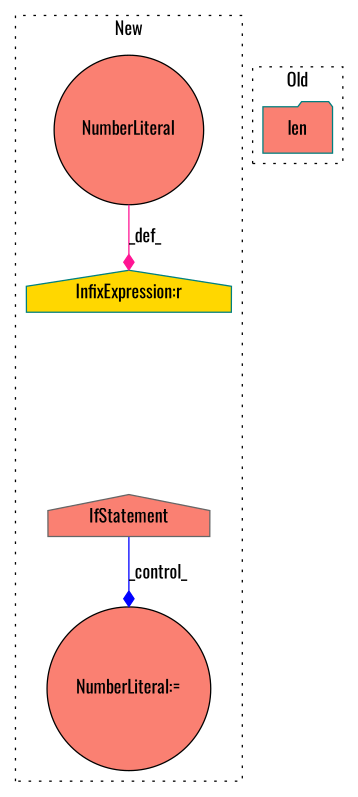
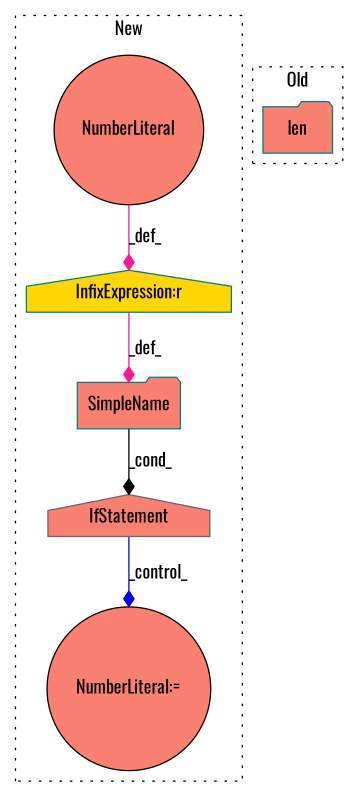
node "SimpleName": added
